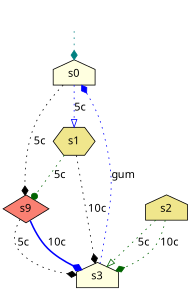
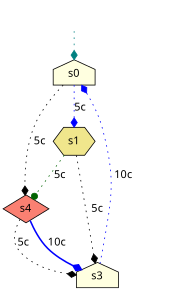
edge "s0" -> "s1": arrowhead onormal -> diamond
edge "s3" -> "s0": label "gum" -> "10c"
node "s9": label "s9" -> "s4"
edge "s1" -> "s3": label "10c" -> "5c"
node "s2": removed
